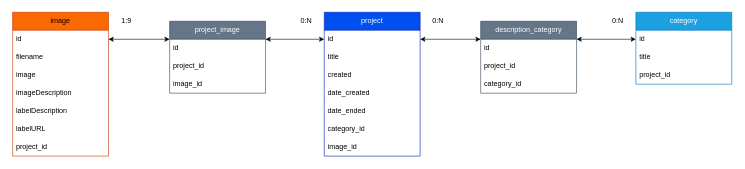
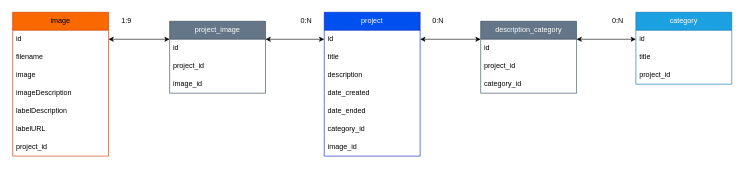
node "created": label "created" -> "description"
